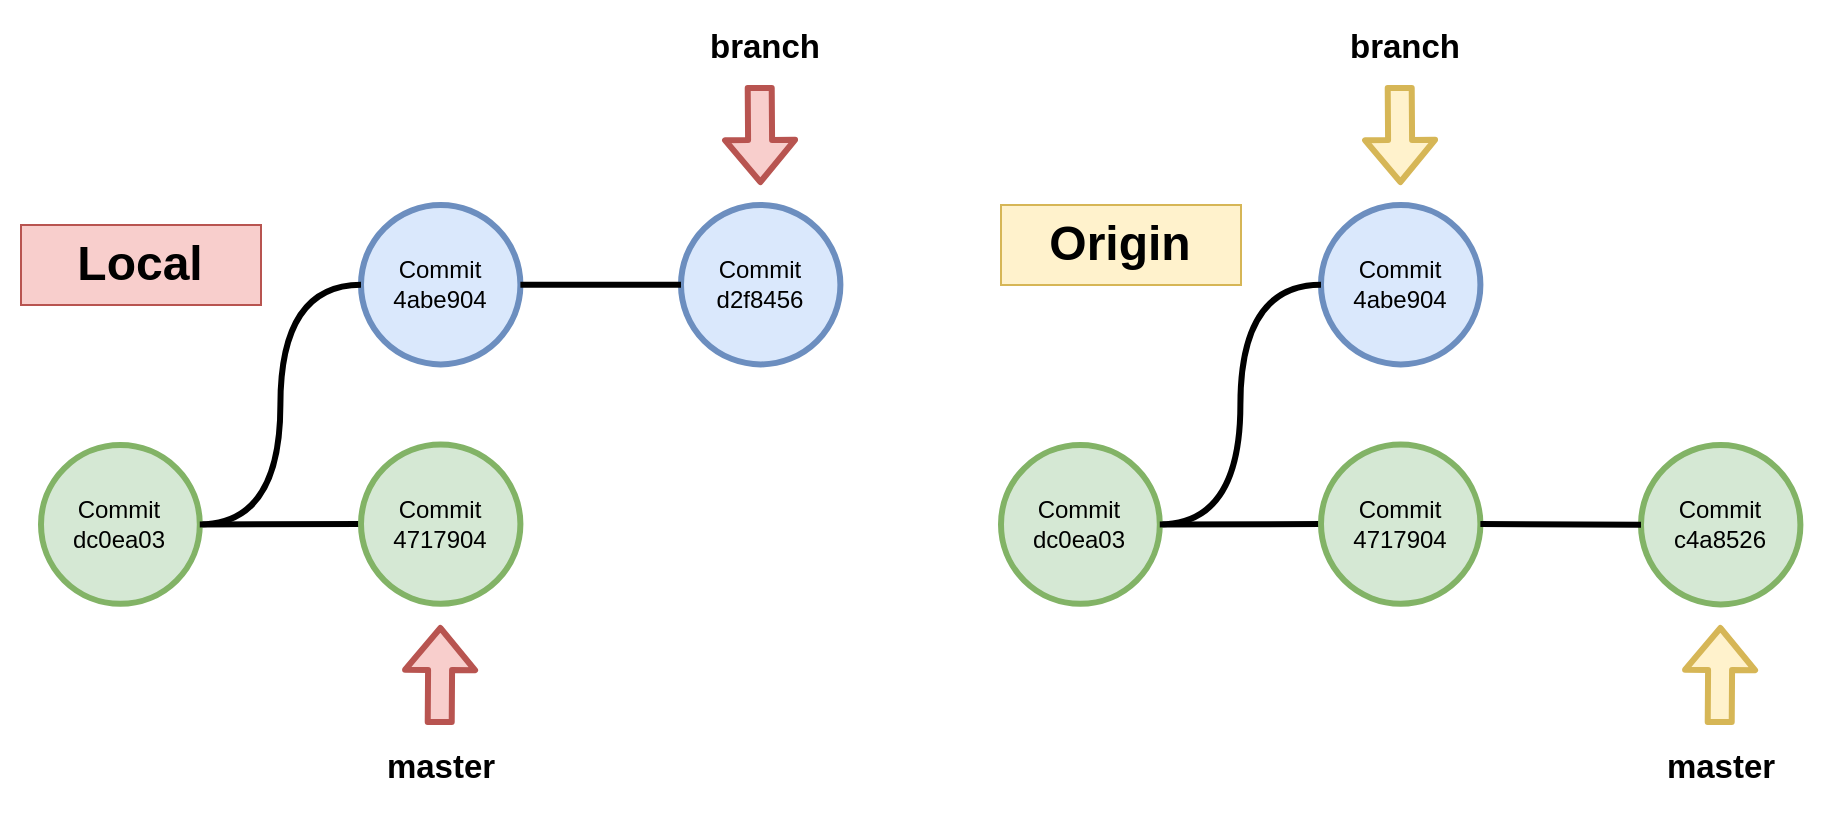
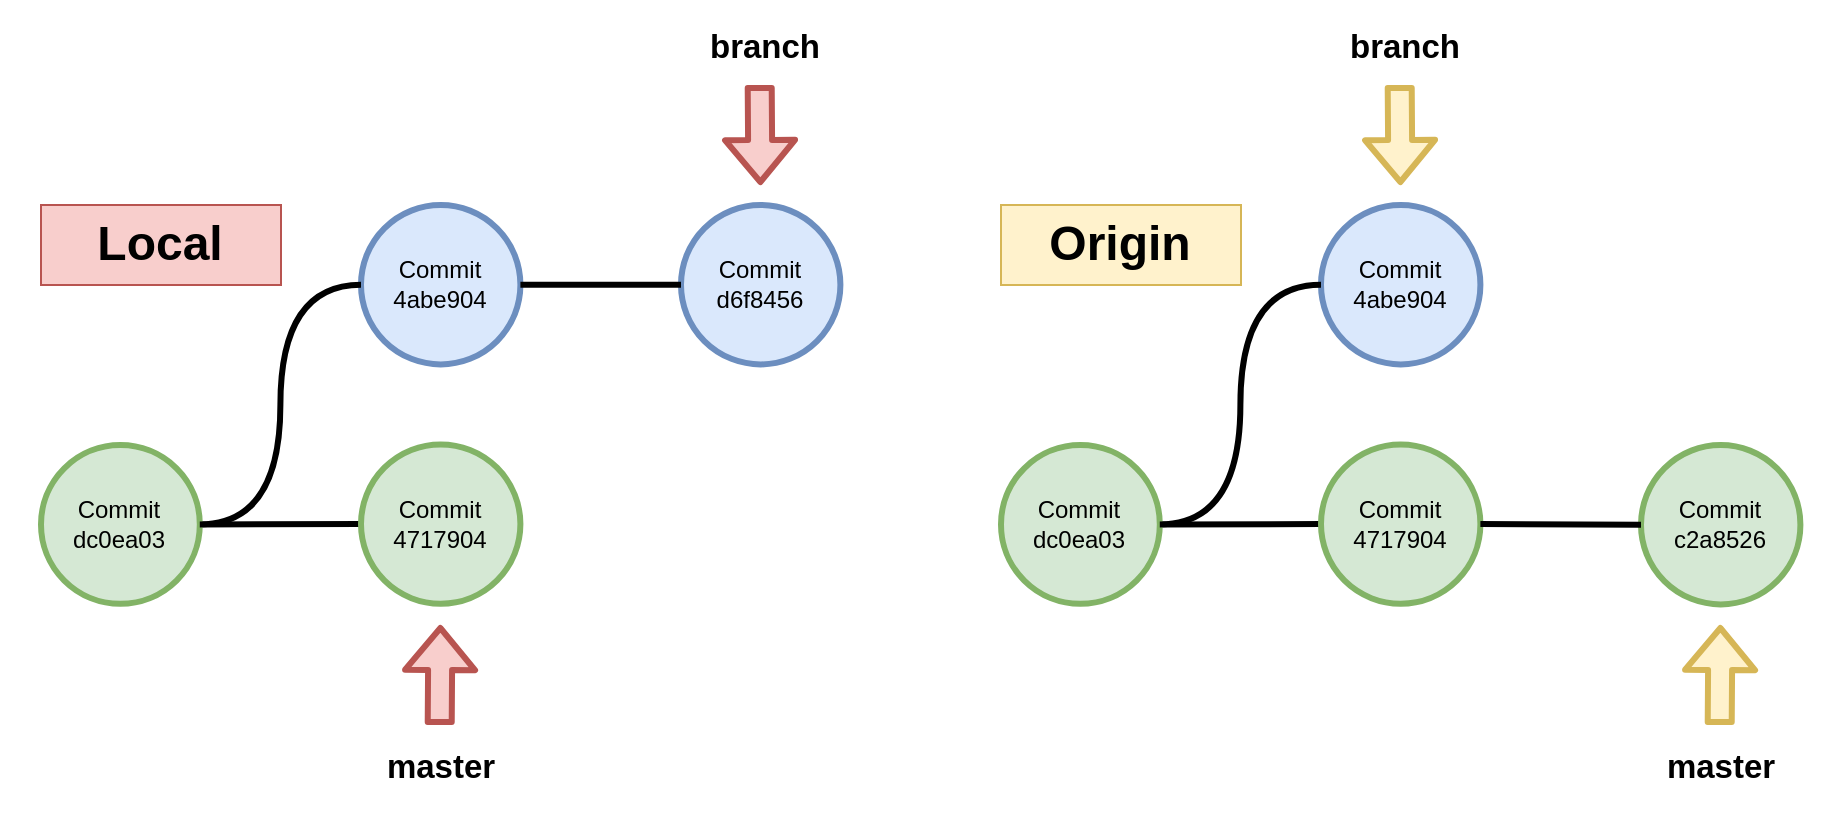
node "Local": moved (141, 265) -> (161, 245)
node "Commit d2f8456": label "Commit d2f8456" -> "Commit d6f8456"
node "Commit c4a8526": label "Commit c4a8526" -> "Commit c2a8526"
